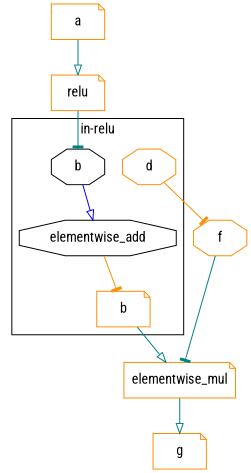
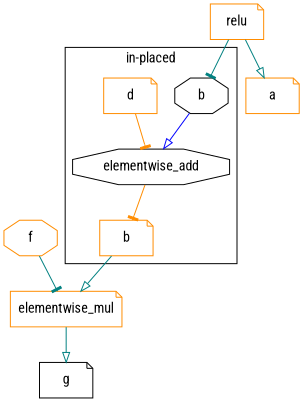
edge "a" -> "relu": reversed
cluster "in-relu": label "in-relu" -> "in-placed"
node "d": shape octagon -> note
edge "d" -> "f": now "d" -> "elementwise_add"
node "g": color darkorange -> black
